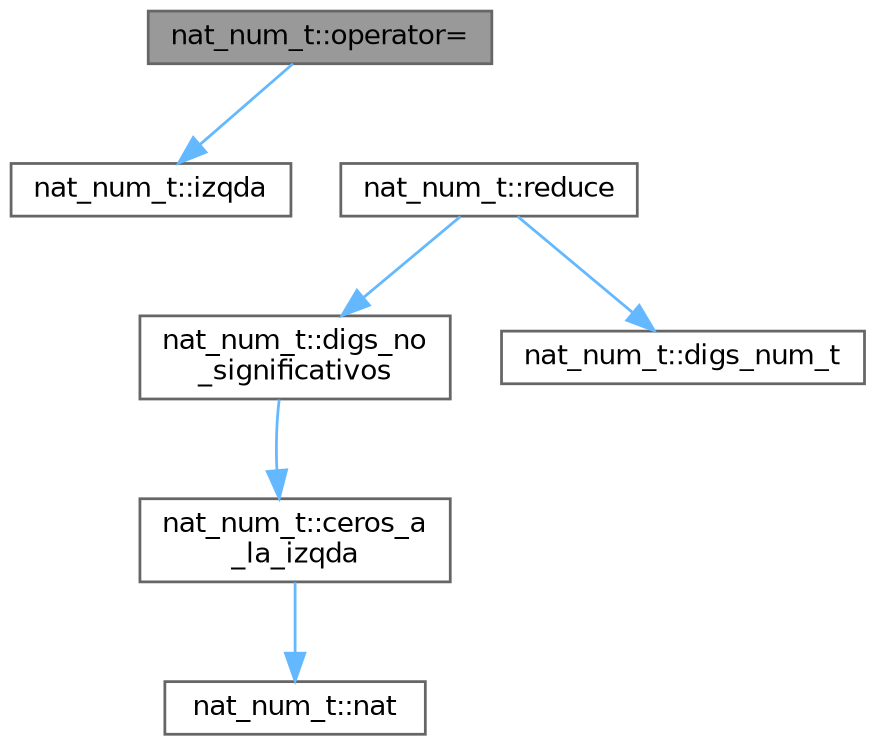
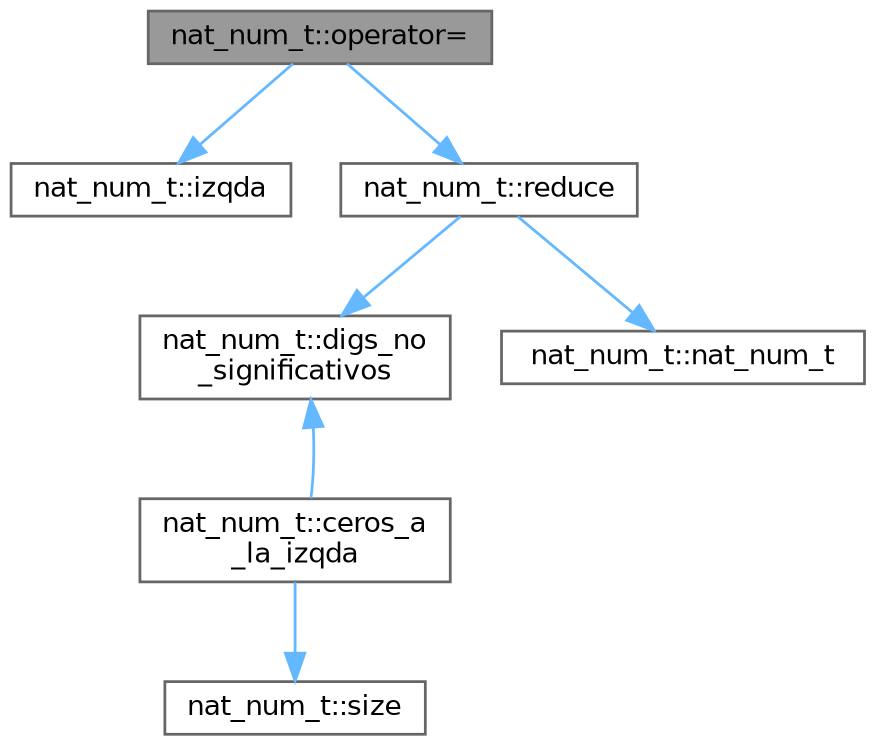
edge "nat_num_t::operator=" -> "nat_num_t::reduce": added
node "nat_num_t::digs_num_t": label "nat_num_t::digs_num_t" -> "nat_num_t::nat_num_t"
edge "nat_num_t::digs_no _significativos" -> "nat_num_t::ceros_a _la_izqda": reversed
node "nat_num_t::nat": label "nat_num_t::nat" -> "nat_num_t::size"
